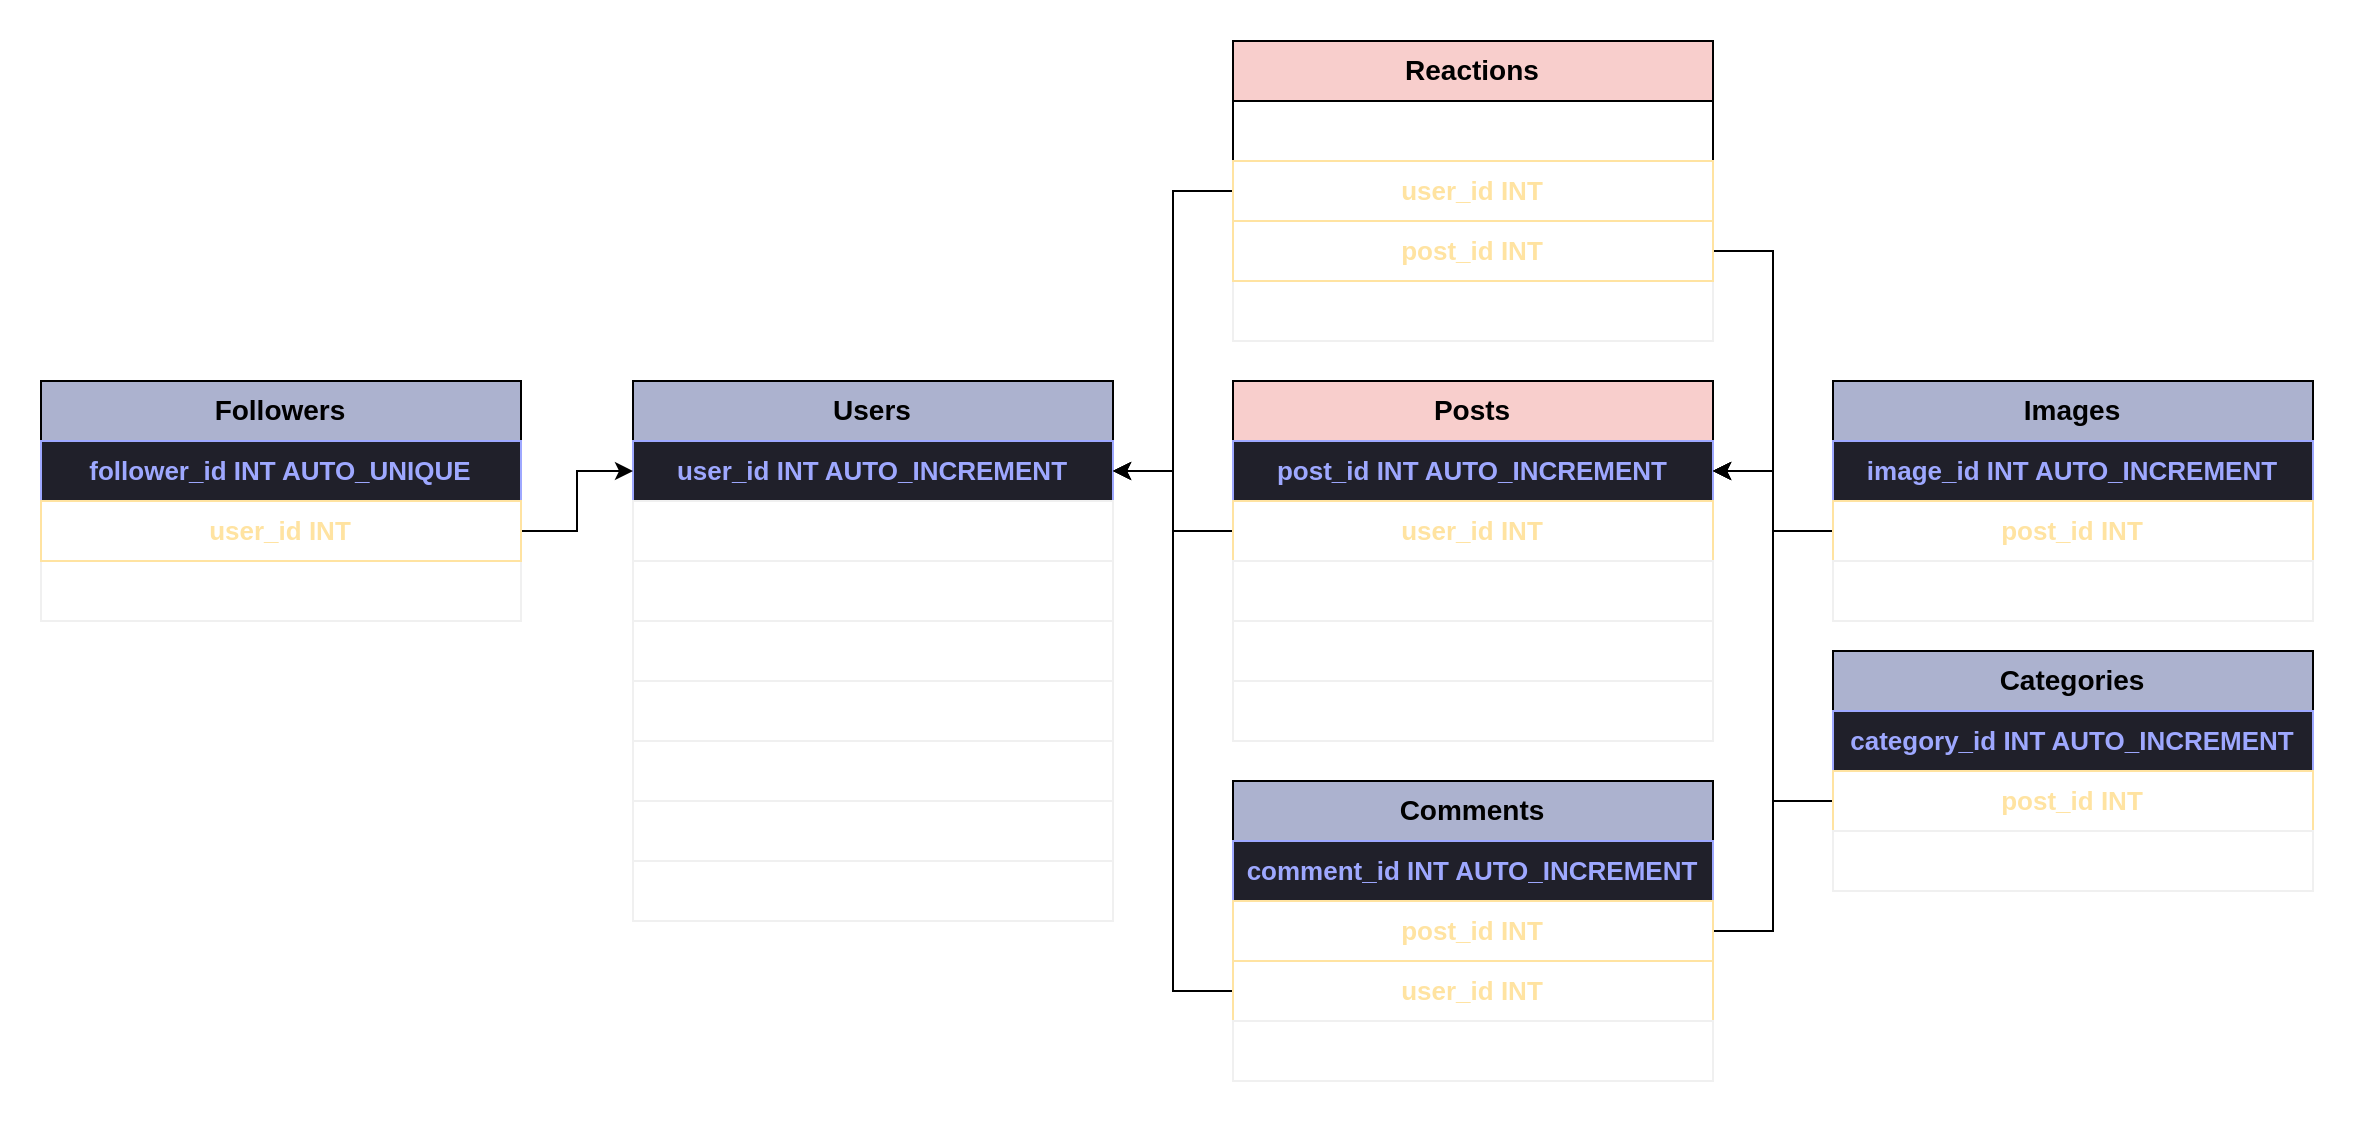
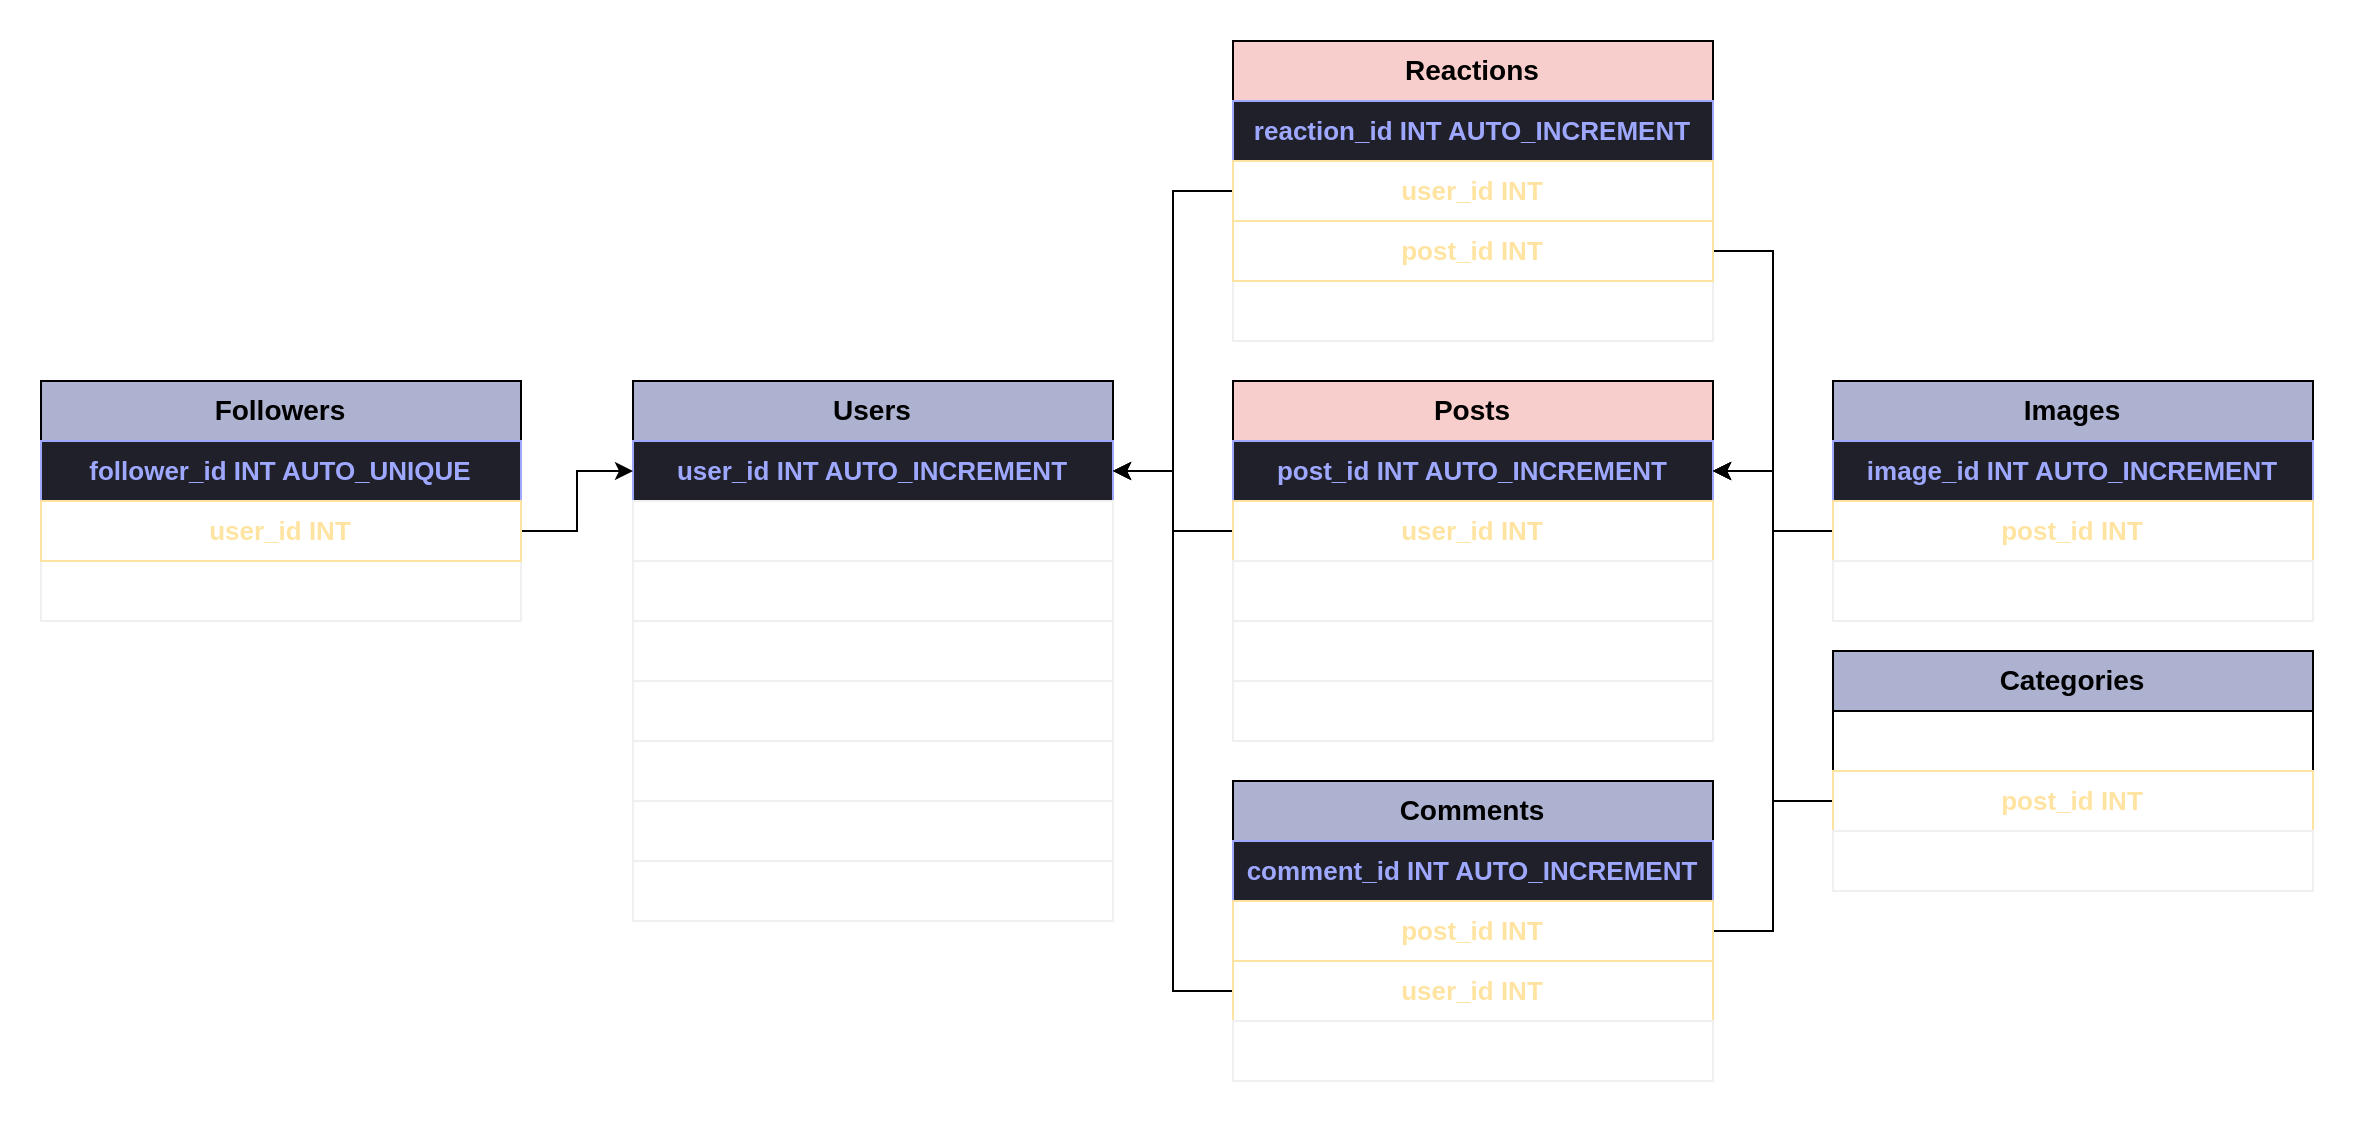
node "reaction_id INT AUTO_INCREMENT": added
node "category_id INT AUTO_INCREMENT": removed
